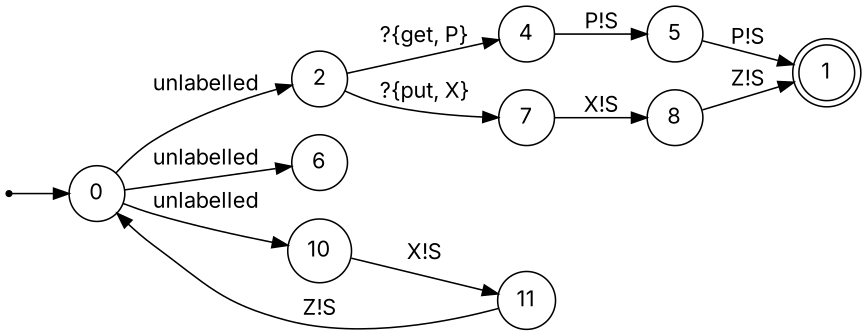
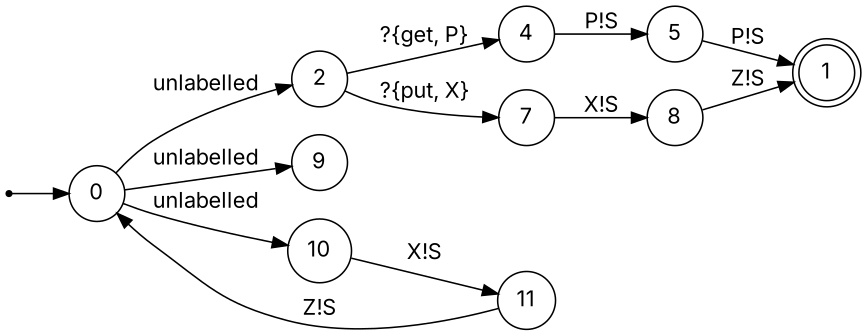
node "6": label "6" -> "9"
